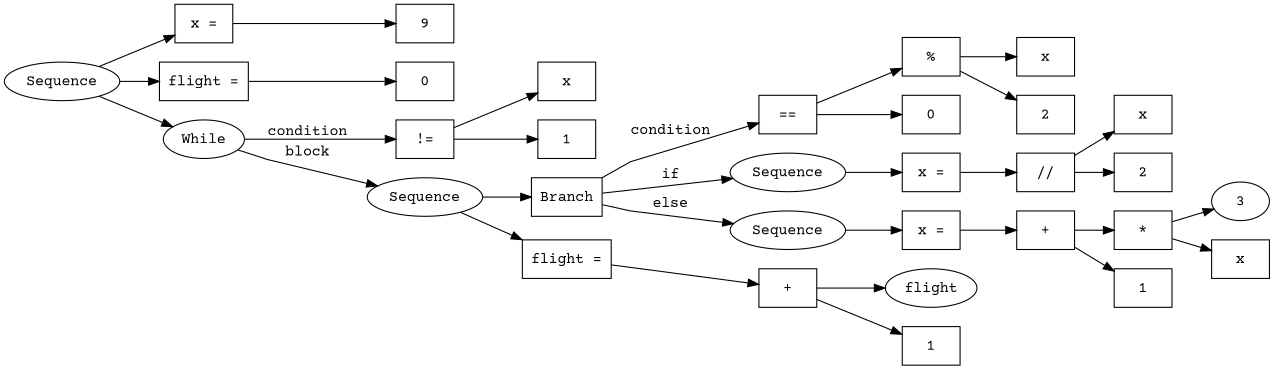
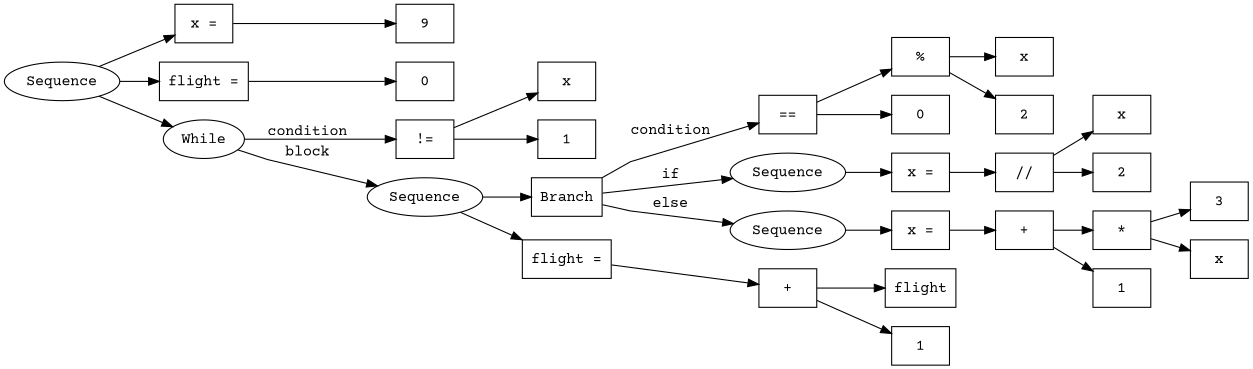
node "3": shape ellipse -> box
node "flight": shape ellipse -> box
